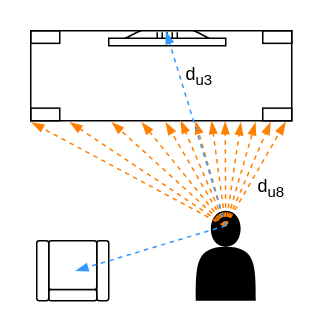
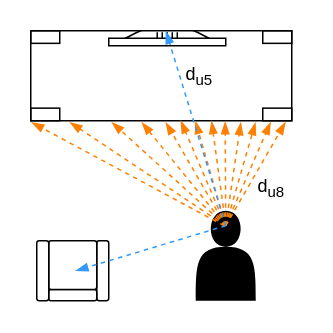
node "du3": label "du3" -> "du5"
